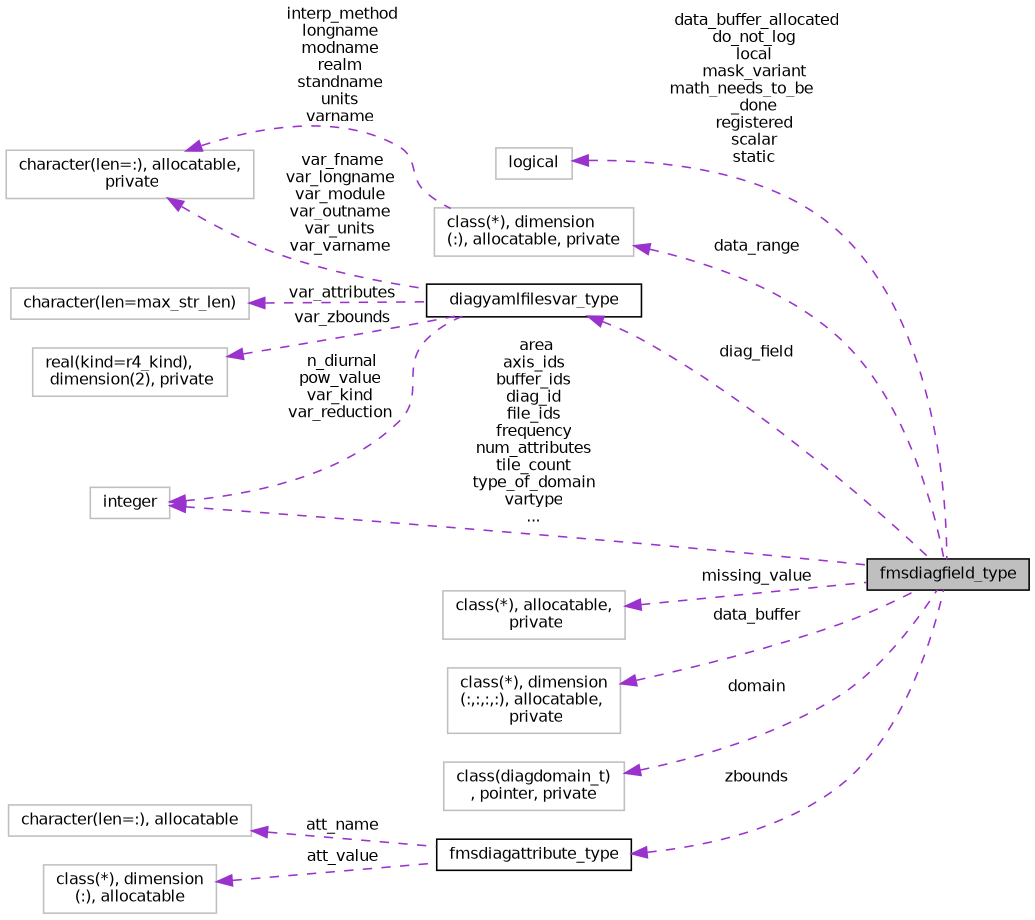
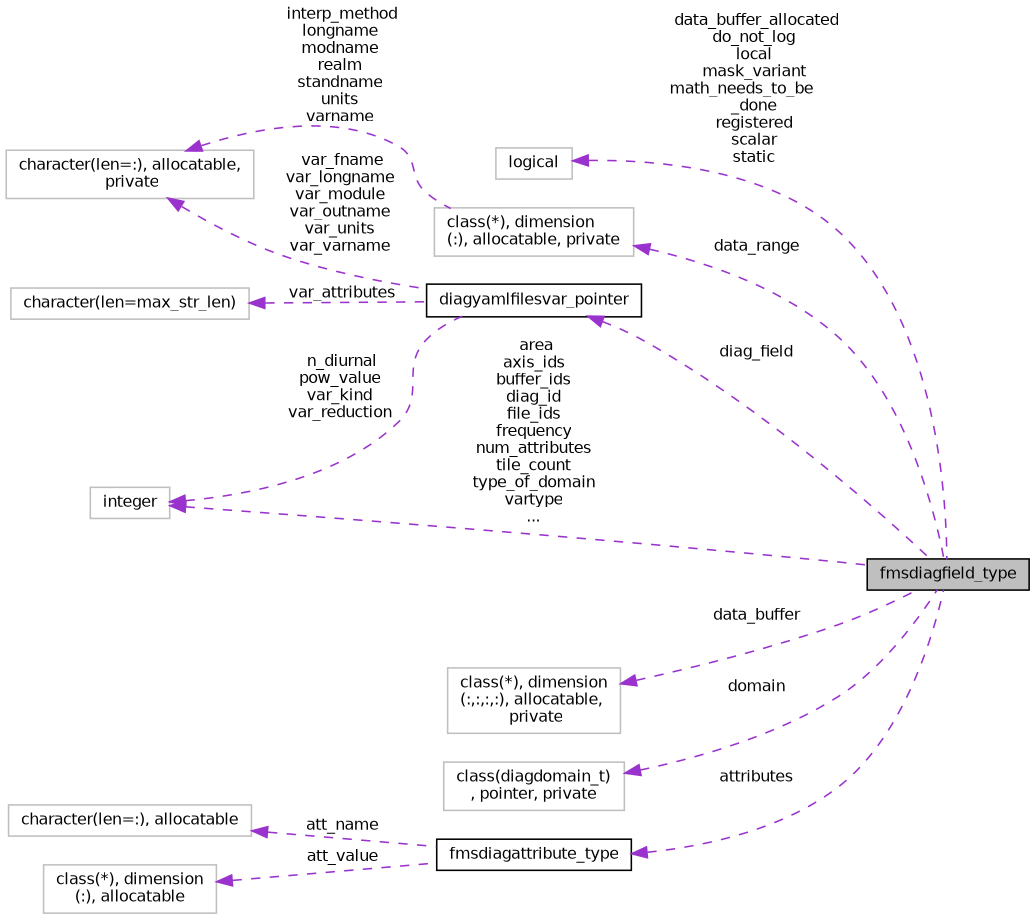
node "diagyamlfilesvar_type": label "diagyamlfilesvar_type" -> "diagyamlfilesvar_pointer"
node "real(kind=r4_kind), dimension(2), private": removed
node "class(*), allocatable, private": removed
edge "fmsdiagfield_type" -> "fmsdiagattribute_type": label " zbounds" -> " attributes"
